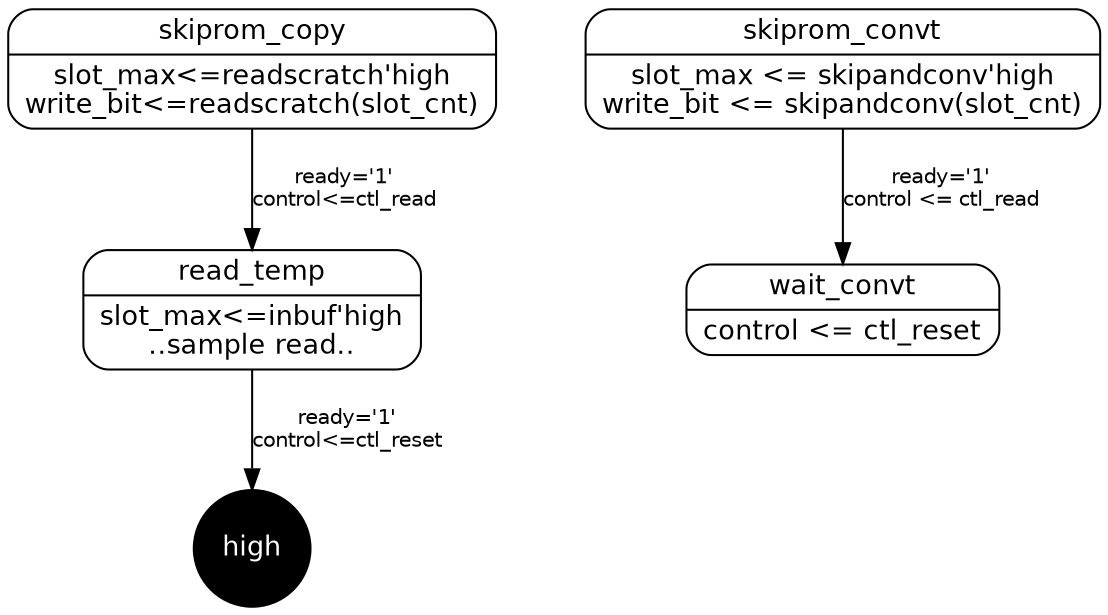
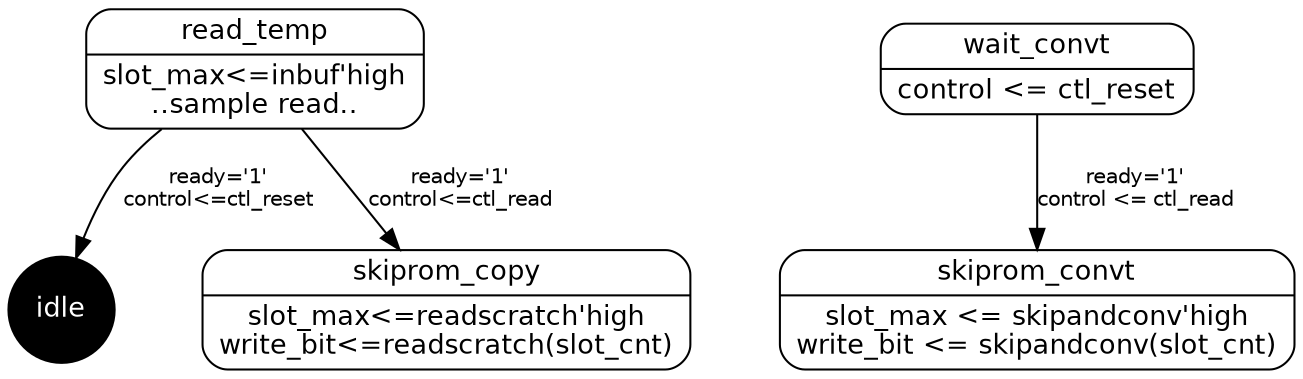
edge "skiprom_copy" -> "read_temp": reversed
edge "skiprom_convt" -> "wait_convt": reversed
node "high": label "high" -> "idle"
